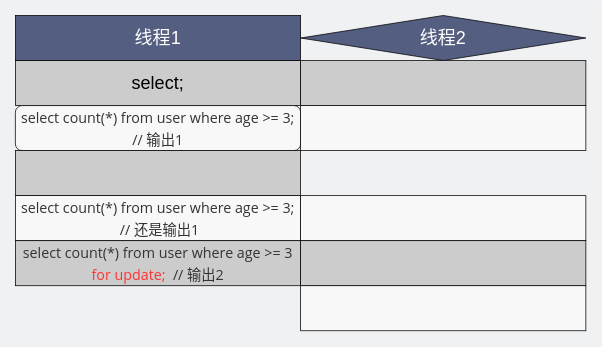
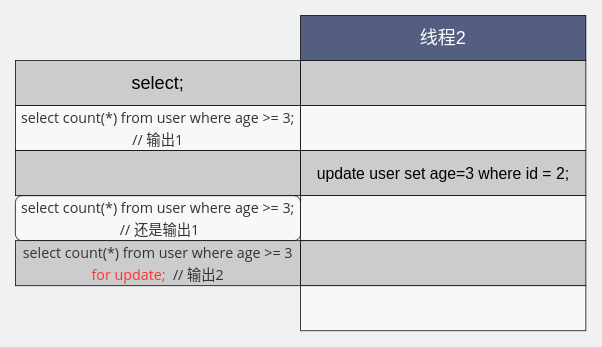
node "线程1": removed
node "线程2": shape diamond -> rectangle
node "select count(*) from user where age >= 3; // 输出1": shape rounded rectangle -> rectangle
node "update user set age=3 where id = 2;": added
node "select count(*) from user where age >= 3; // 还是输出1": shape rectangle -> rounded rectangle
